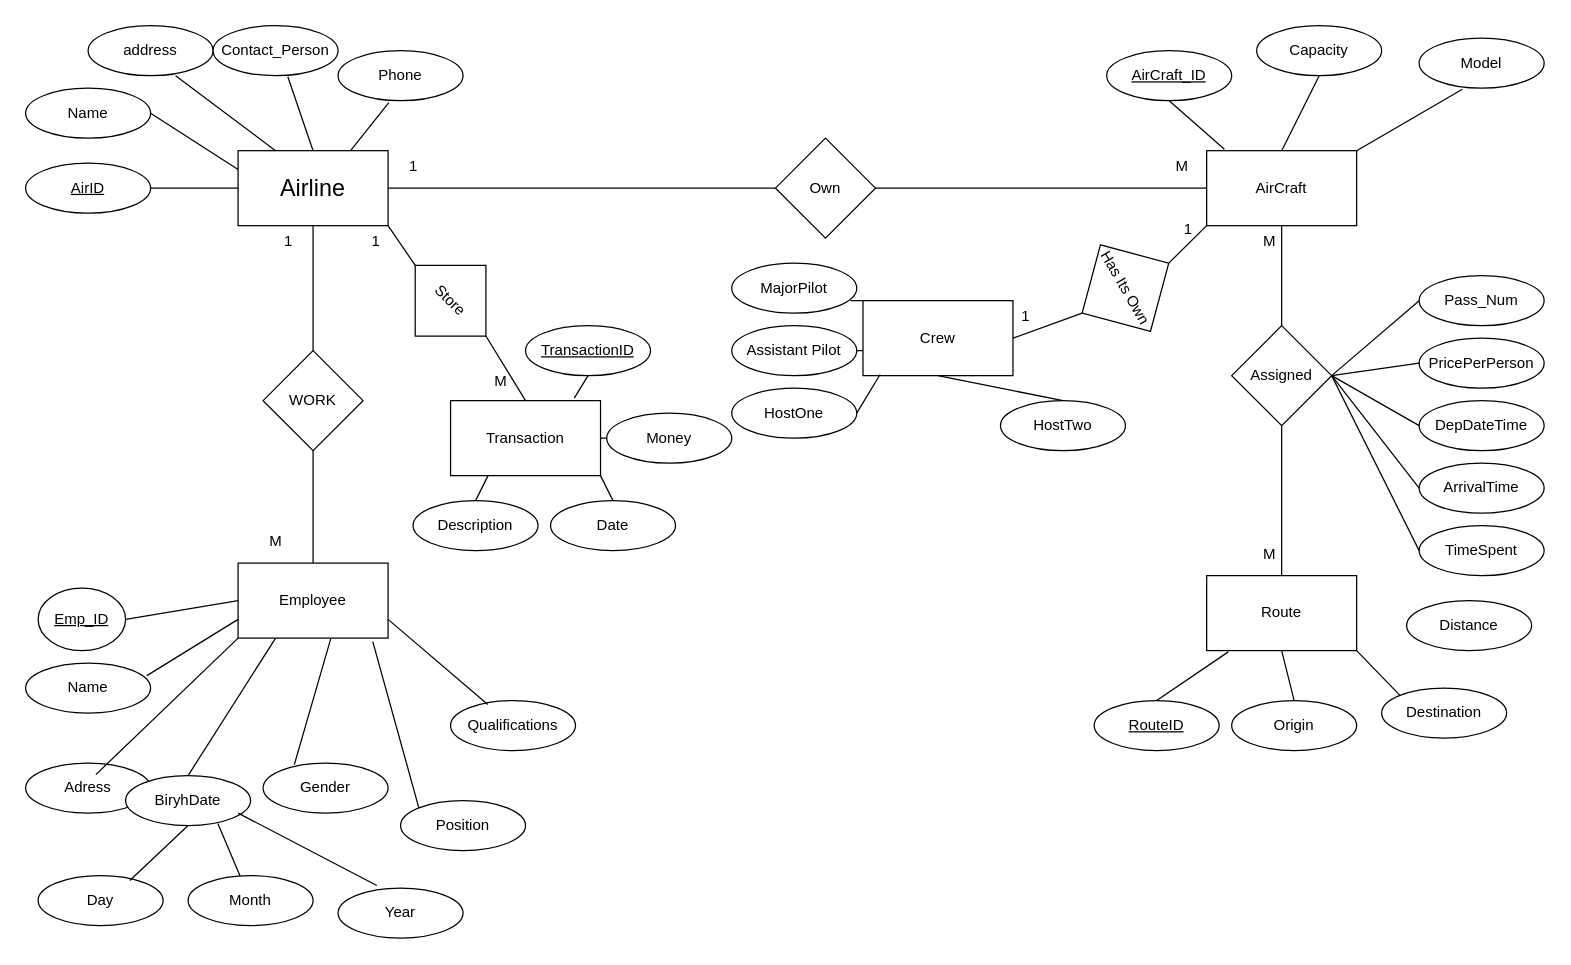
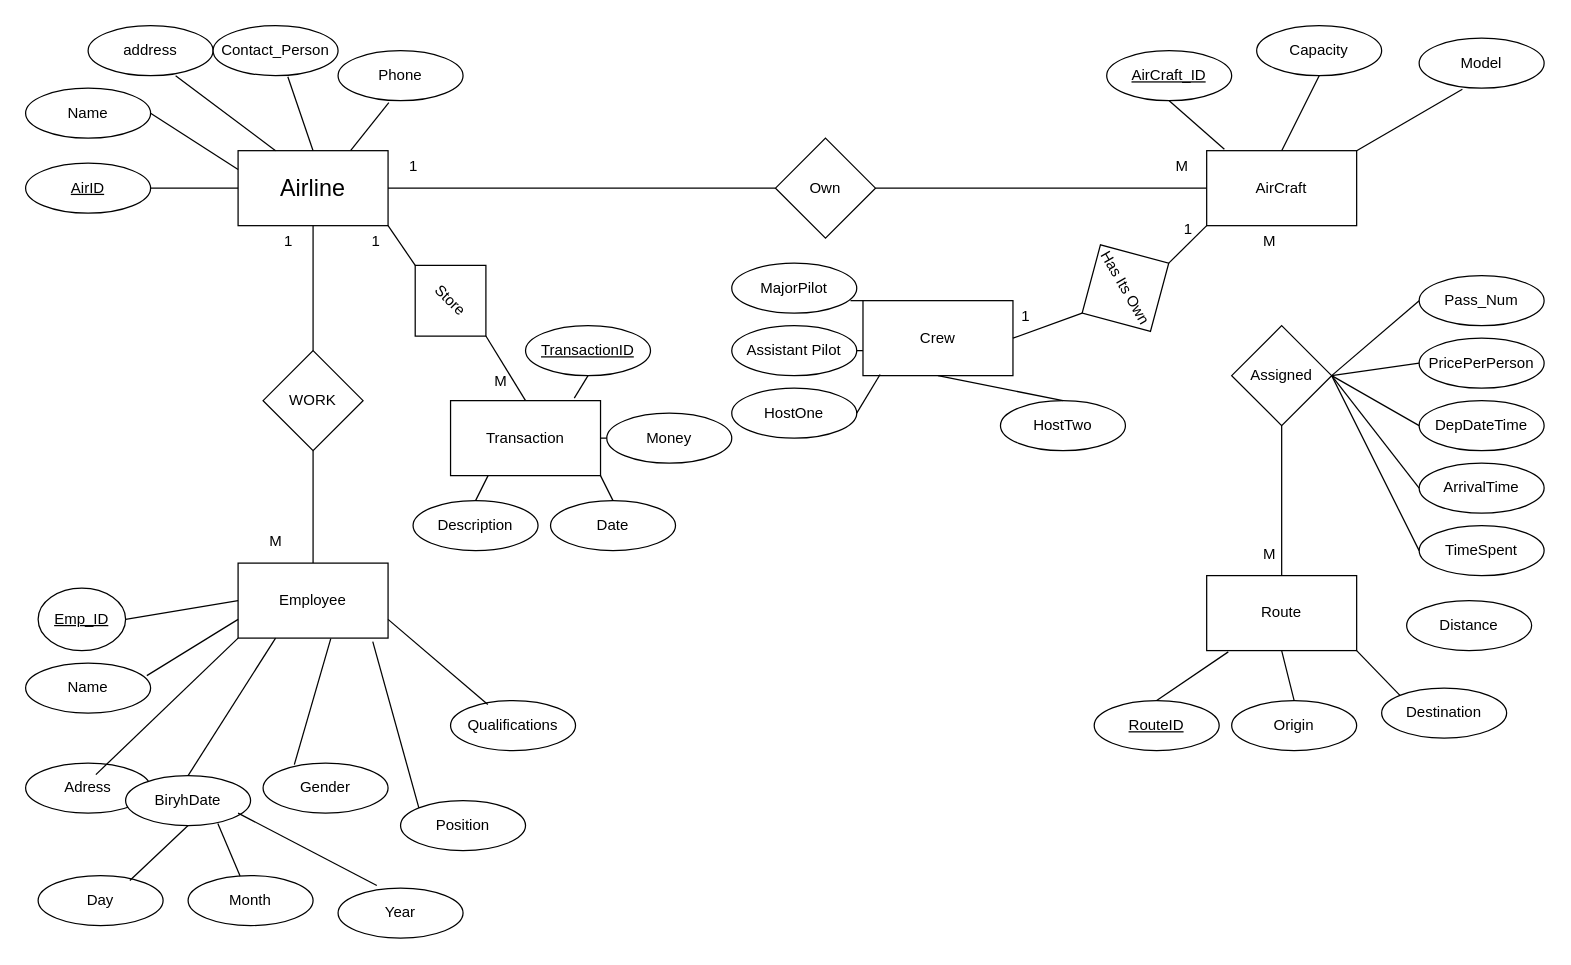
edge "AirCraft" -- "Assigned": removed
